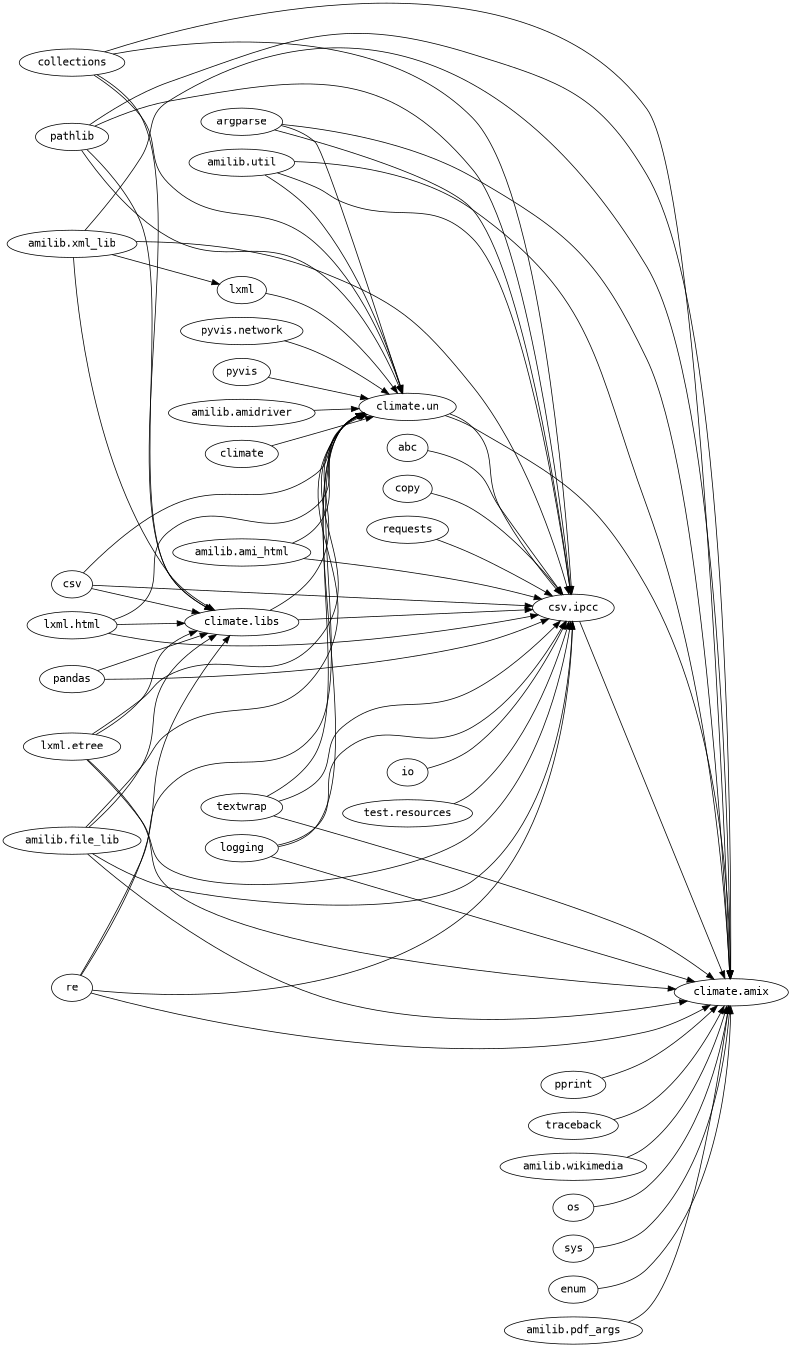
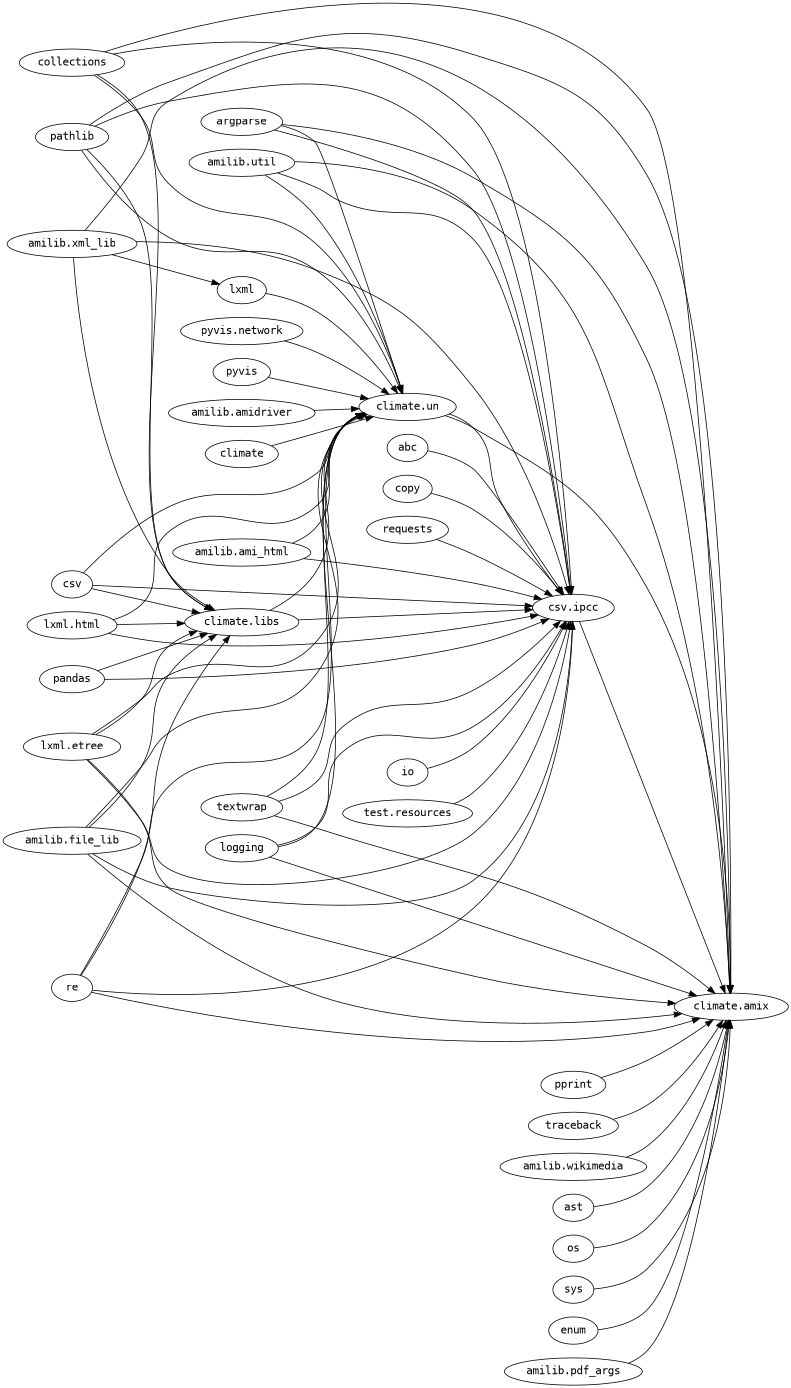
node "ast": added
